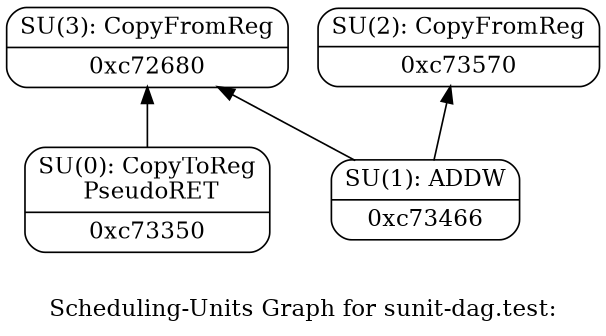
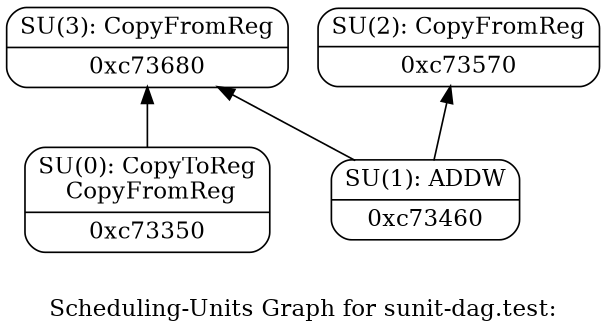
node "SU(3): CopyFromReg": text "0xc72680" -> "0xc73680"
node "SU(0): CopyToReg": text "PseudoRET" -> "CopyFromReg"
node "SU(1): ADDW": text "0xc73466" -> "0xc73460"
